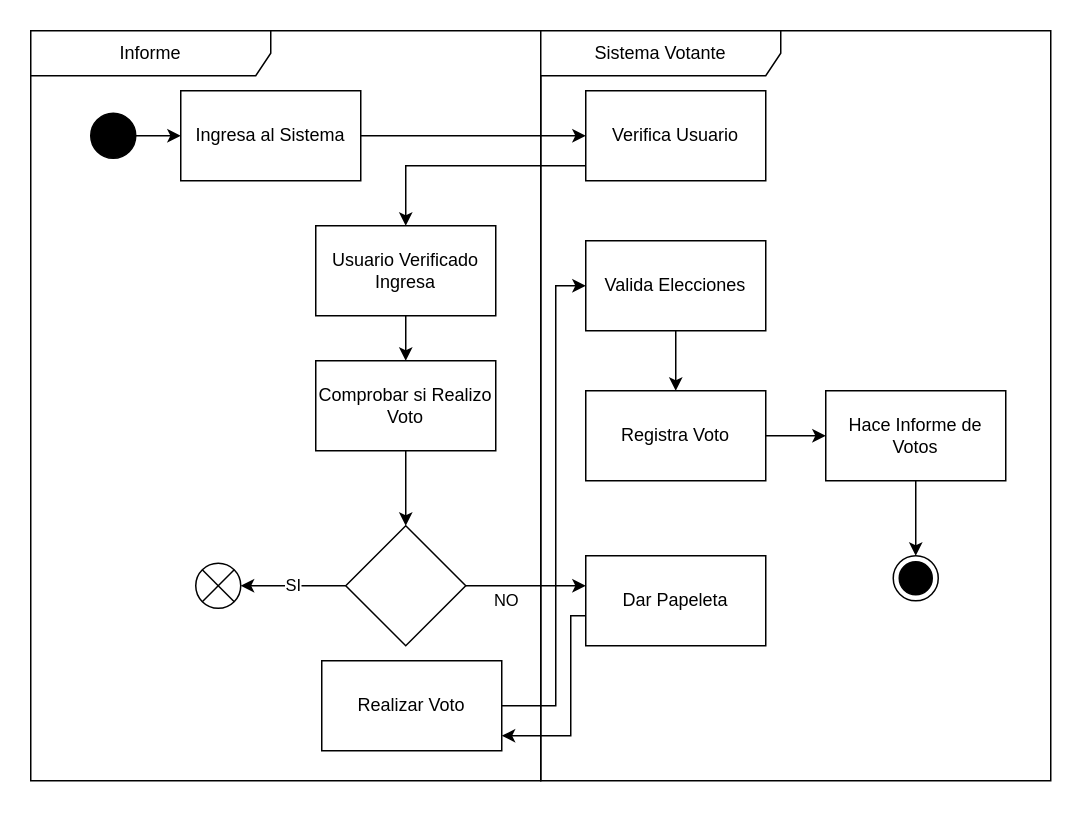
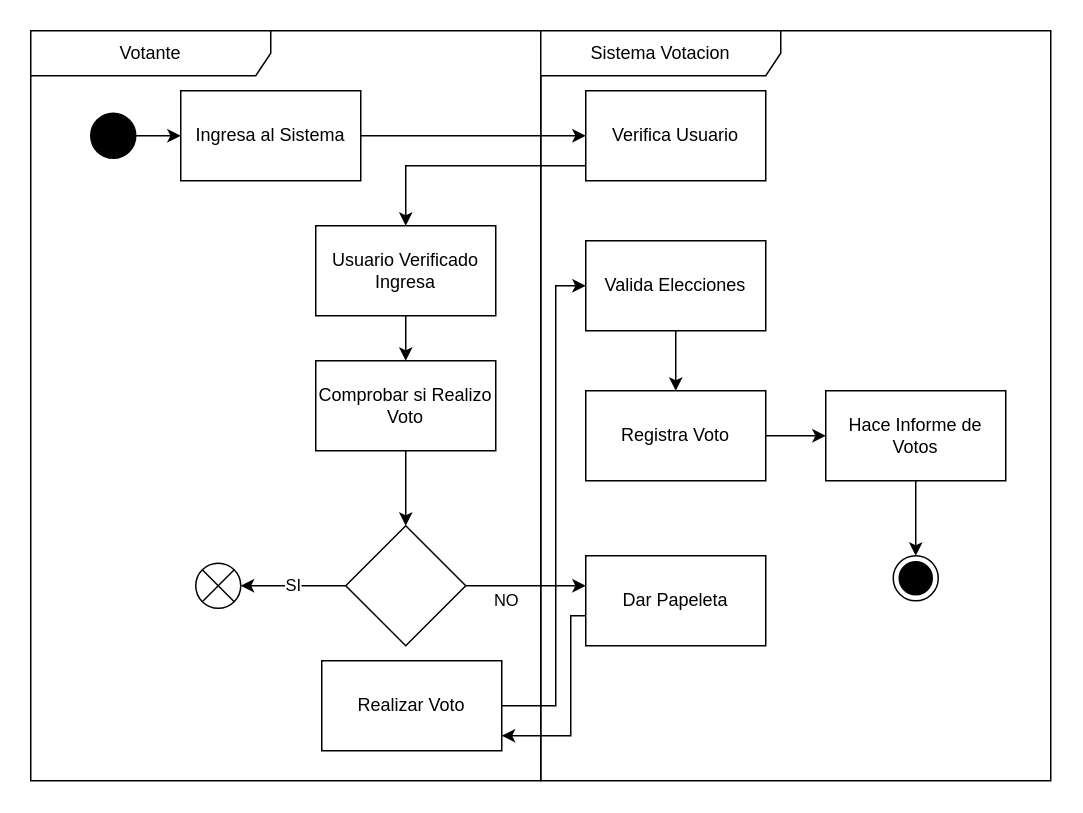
node "Informe": label "Informe" -> "Votante"
node "Sistema Votante": label "Sistema Votante" -> "Sistema Votacion"
